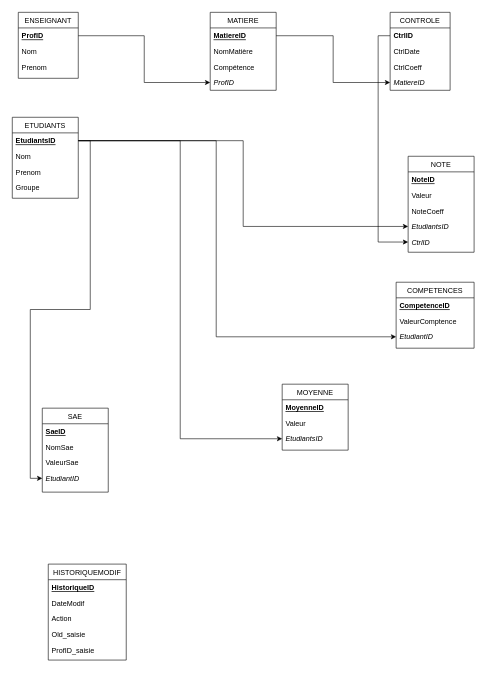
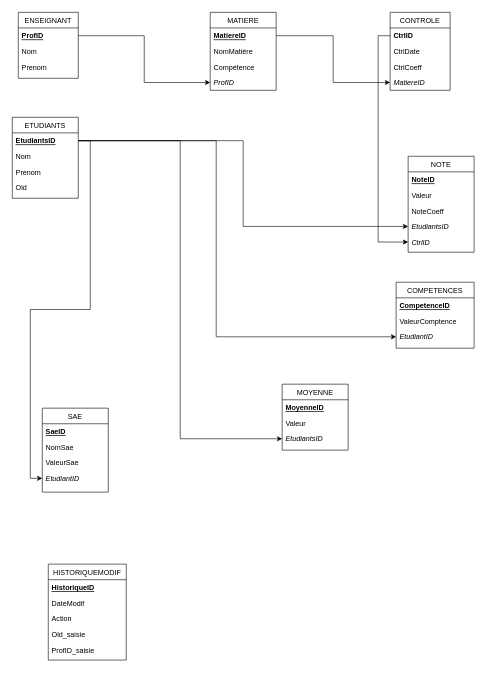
node "Groupe": label "Groupe" -> "Old"
